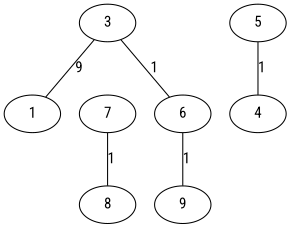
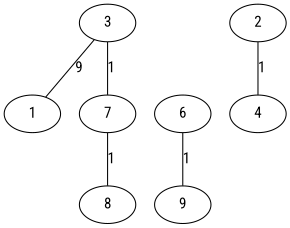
node "5": label "5" -> "2"
edge "3" -- "6": now "3" -- "7"
